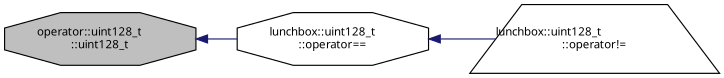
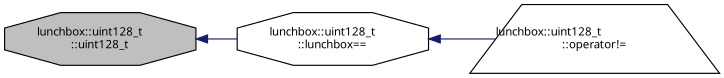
node "operator::uint128_t ::uint128_t": label "operator::uint128_t ::uint128_t" -> "lunchbox::uint128_t ::uint128_t"
node "lunchbox::uint128_t ::operator==": label "lunchbox::uint128_t ::operator==" -> "lunchbox::uint128_t ::lunchbox=="
